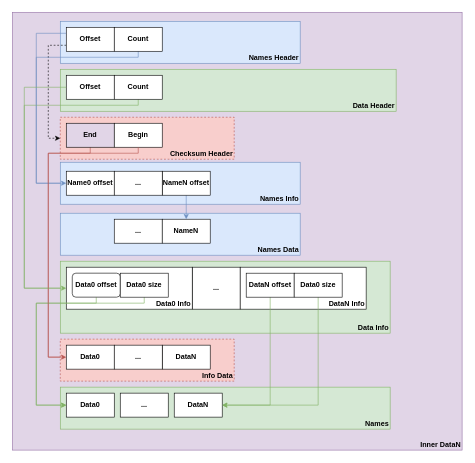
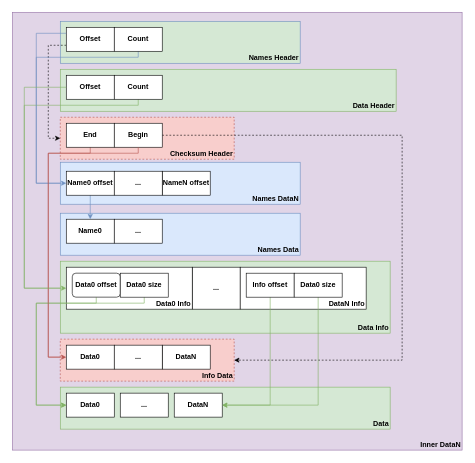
node "Names Header": fillcolor #dae8fc -> #d5e8d4
node "End": fillcolor #e1d5e7 -> #ffffff
node "Names Info": label "Names Info" -> "Names DataN"
edge "Name0 offset" -> "Name0": added
edge "NameN offset" -> "NameN": removed
node "Name0": added
node "NameN": removed
node "DataN offset": label "DataN offset" -> "Info offset"
edge "Begin" -> "Info Data": added
node "Names": label "Names" -> "Data"
